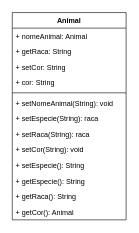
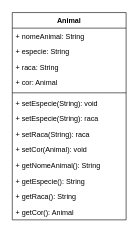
node "+ nomeAnimal: Animal": label "+ nomeAnimal: Animal" -> "+ nomeAnimal: String"
node "+ getRaca: String": label "+ getRaca: String" -> "+ especie: String"
node "+ setCor: String": label "+ setCor: String" -> "+ raca: String"
node "+ cor: String": label "+ cor: String" -> "+ cor: Animal"
node "+ setNomeAnimal(String): void": label "+ setNomeAnimal(String): void" -> "+ setEspecie(String): void"
node "+ setCor(String): void": label "+ setCor(String): void" -> "+ setCor(Animal): void"
node "+ setEspecie(): String": label "+ setEspecie(): String" -> "+ getNomeAnimal(): String"
